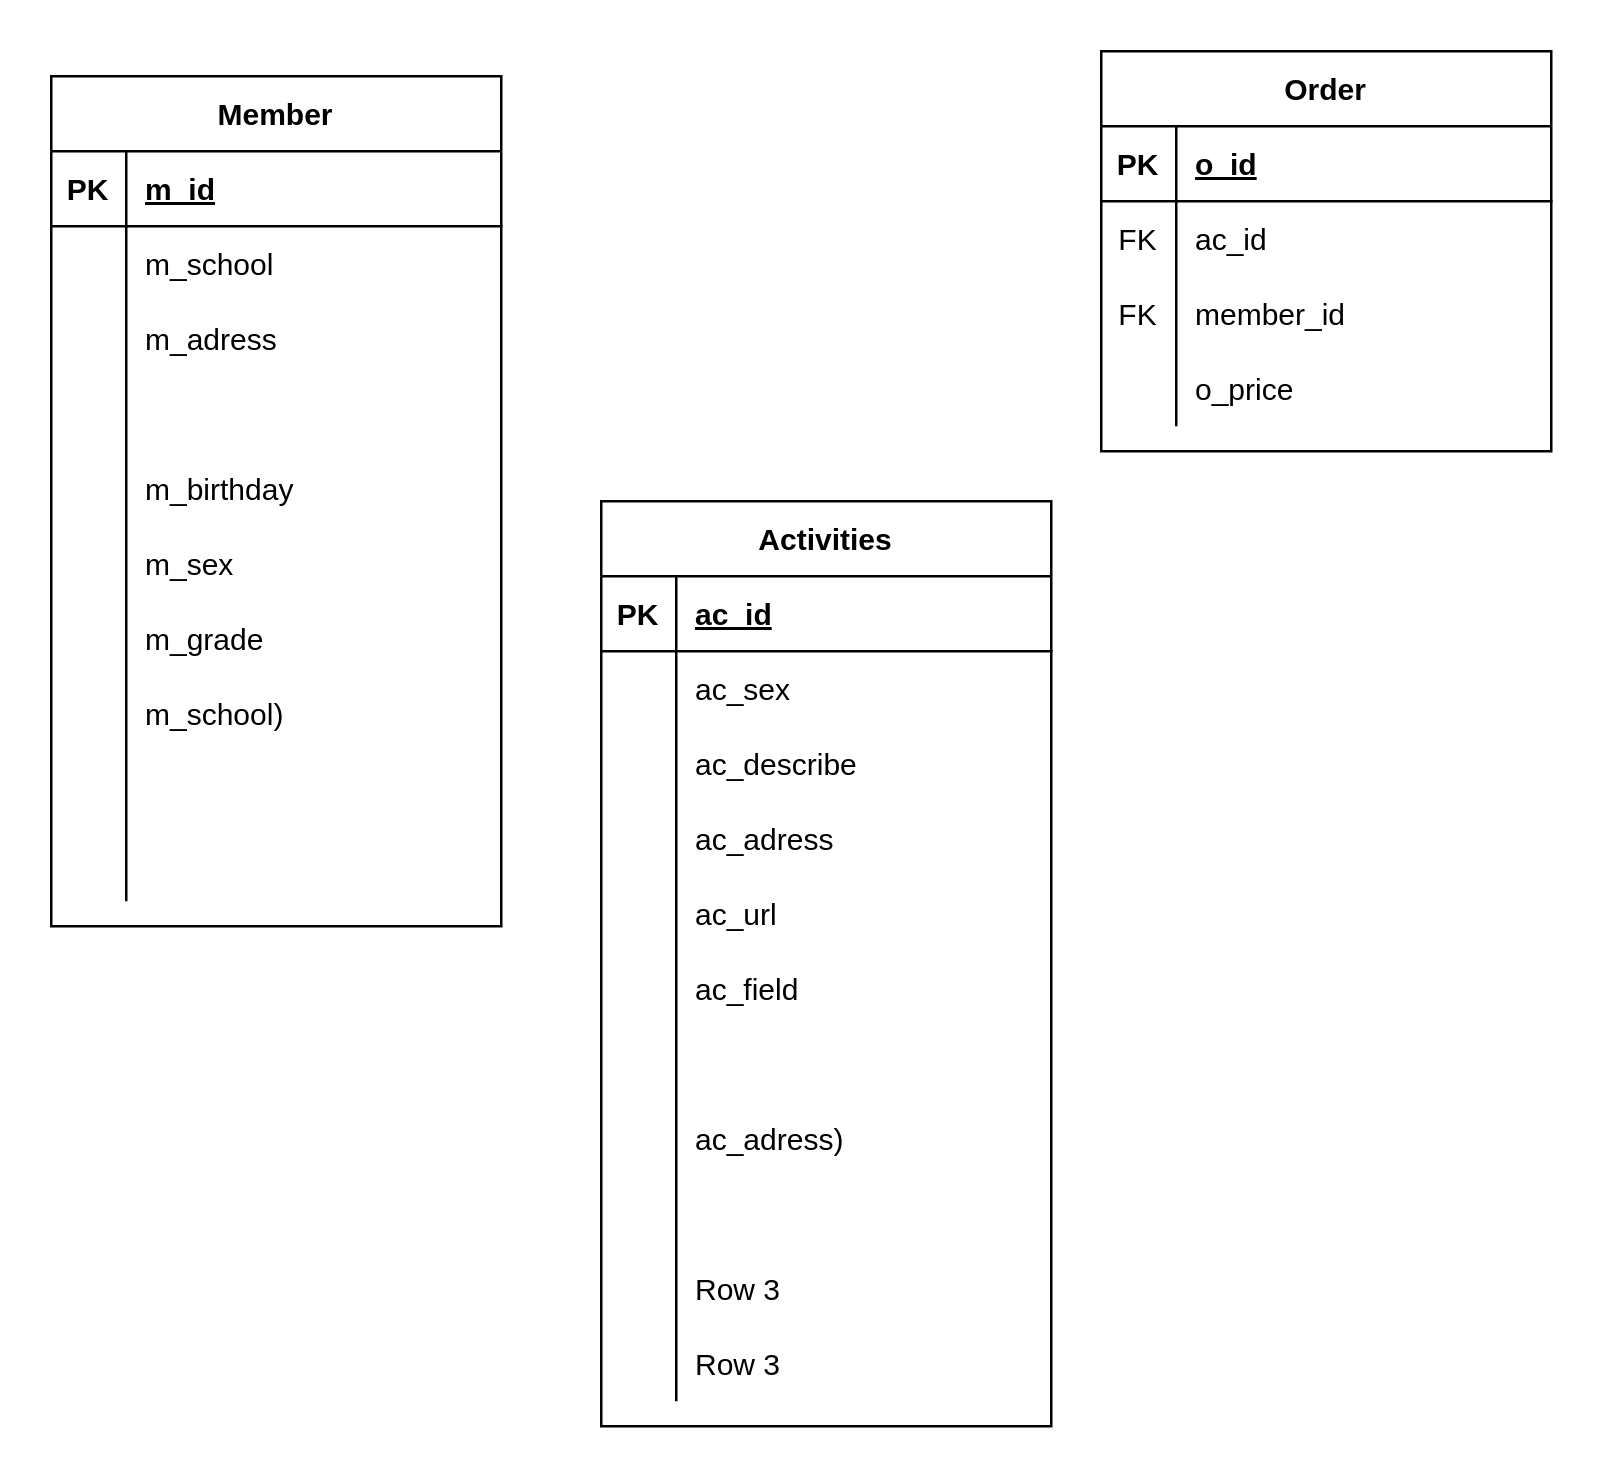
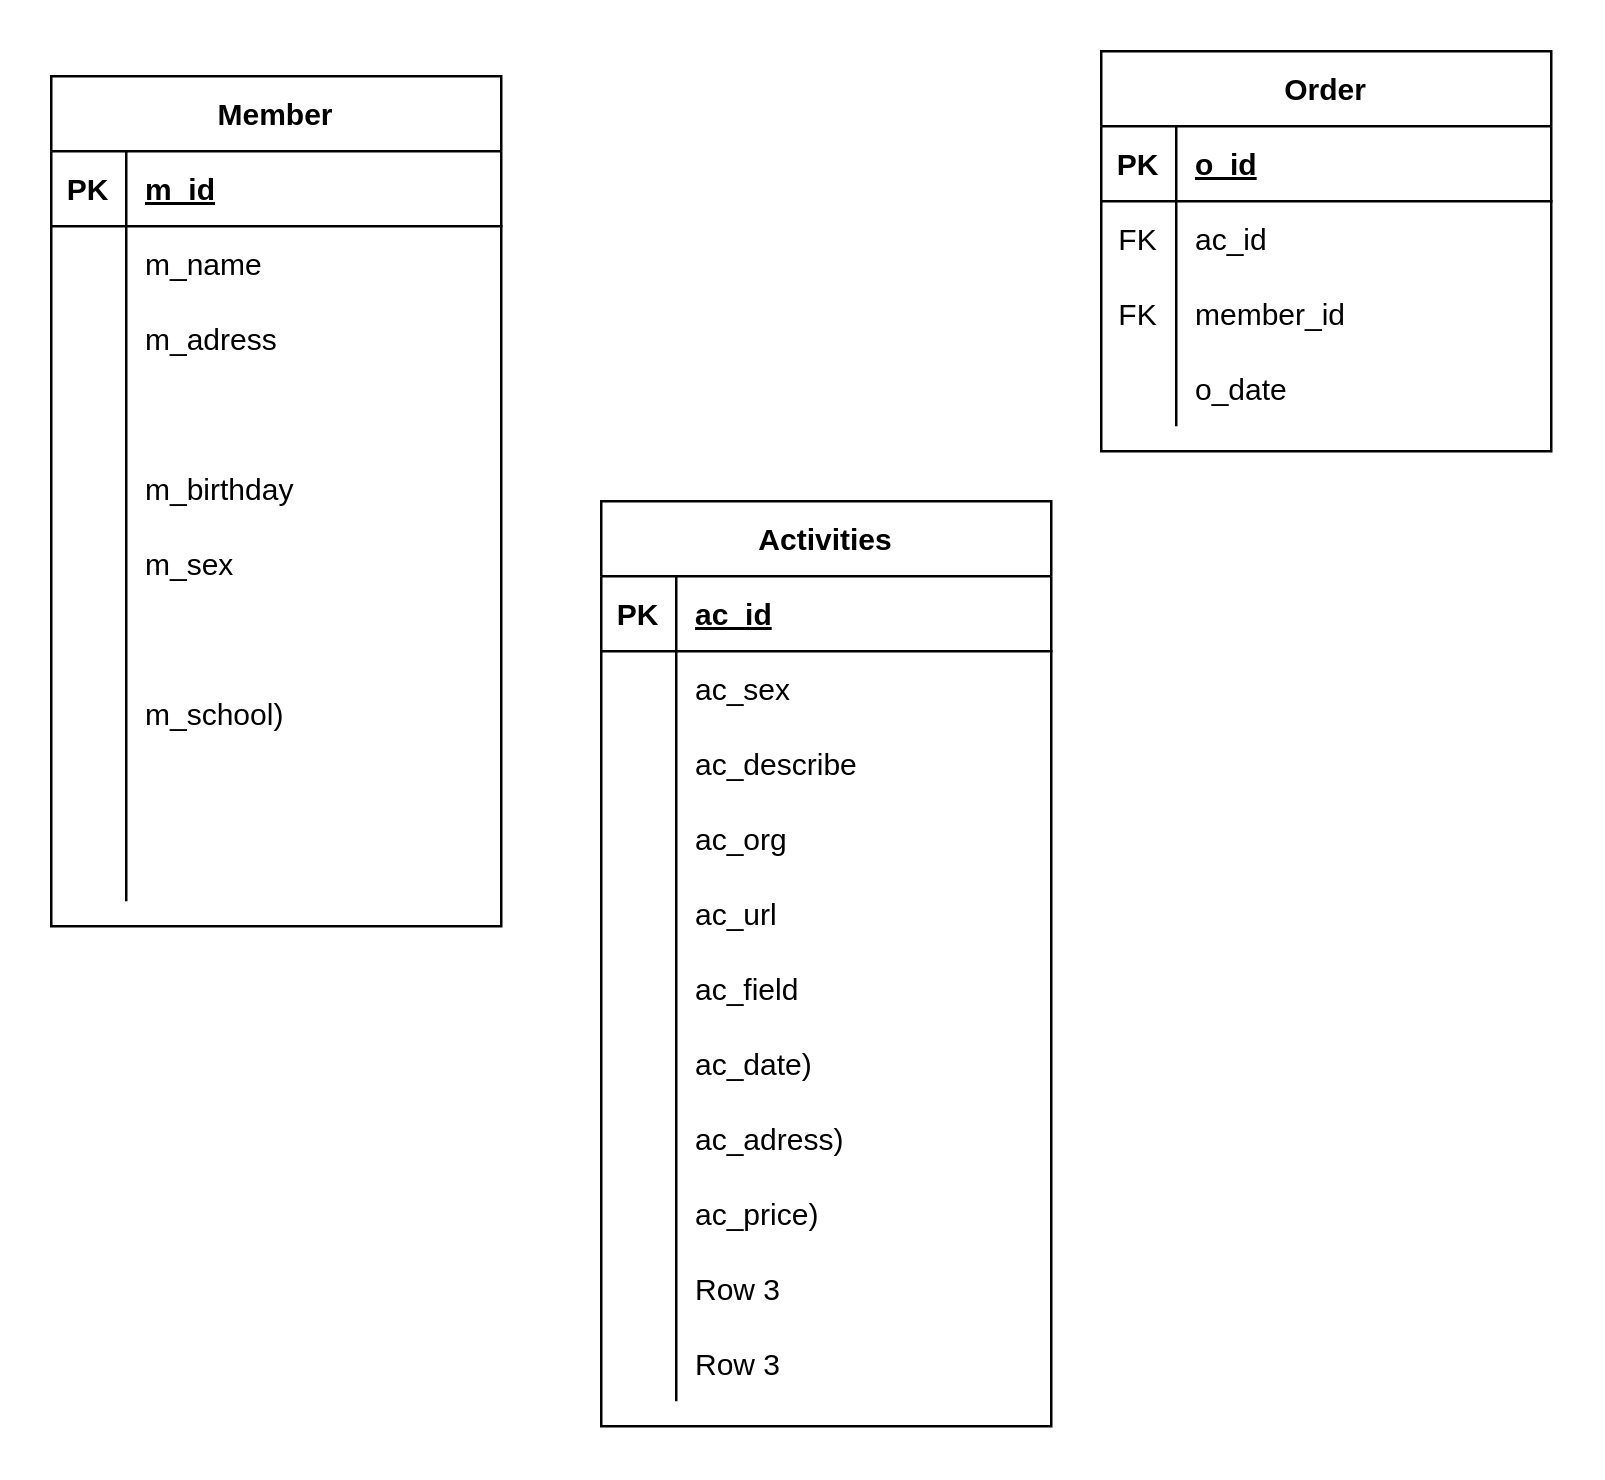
node "m_school": label "m_school" -> "m_name"
node "o_price": label "o_price" -> "o_date"
node "m_grade": removed
node "ac_adress": label "ac_adress" -> "ac_org"
node "ac_date)": added
node "ac_price)": added
